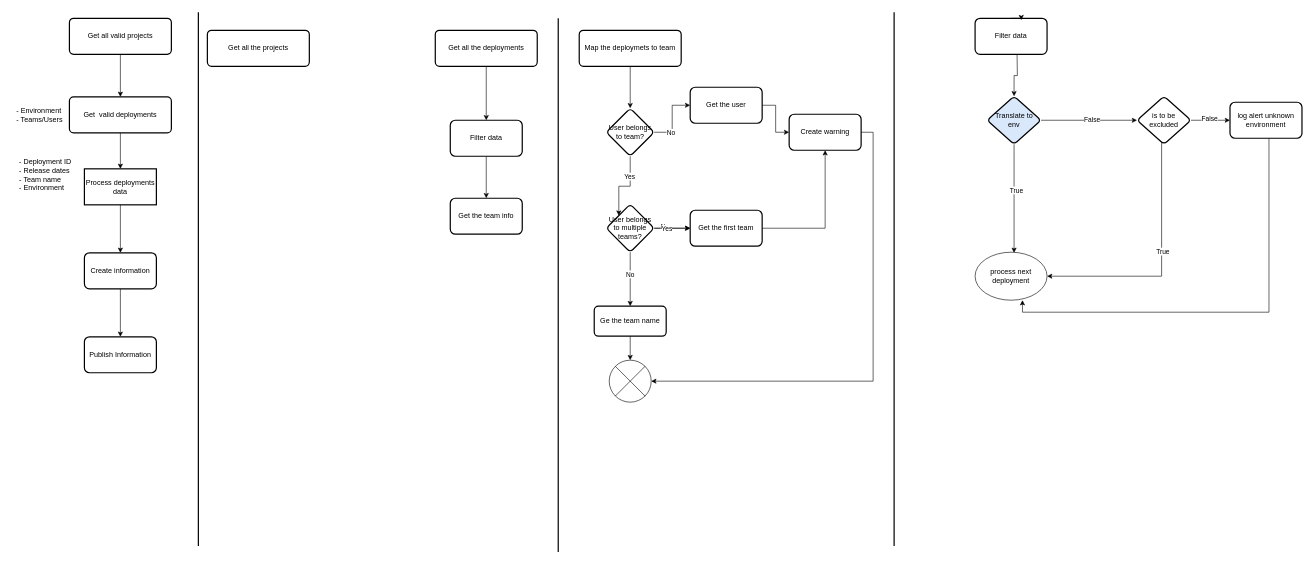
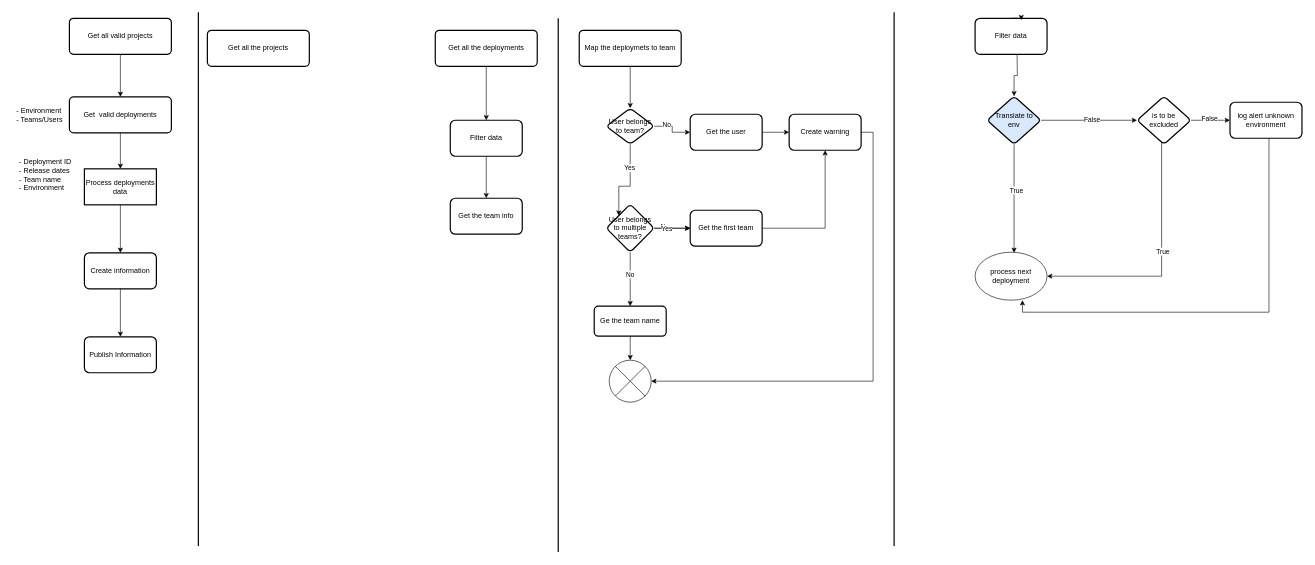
node "Get the user": moved (726, 105) -> (726, 132)
node "User belongs to team?": size 48x48 -> 48x36
